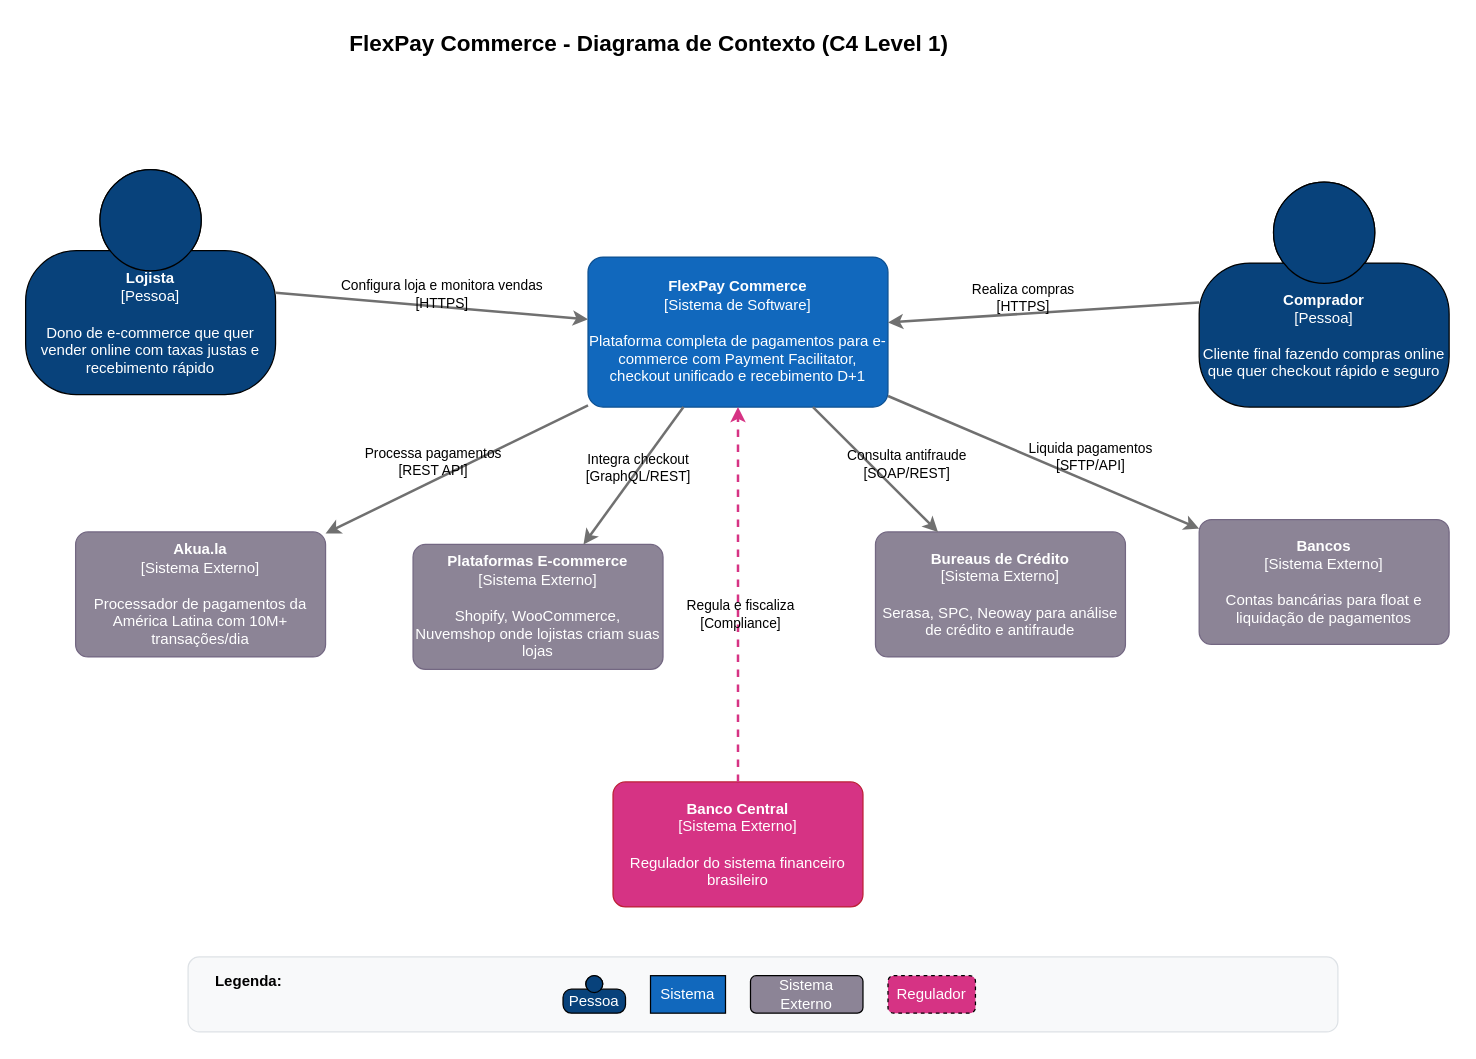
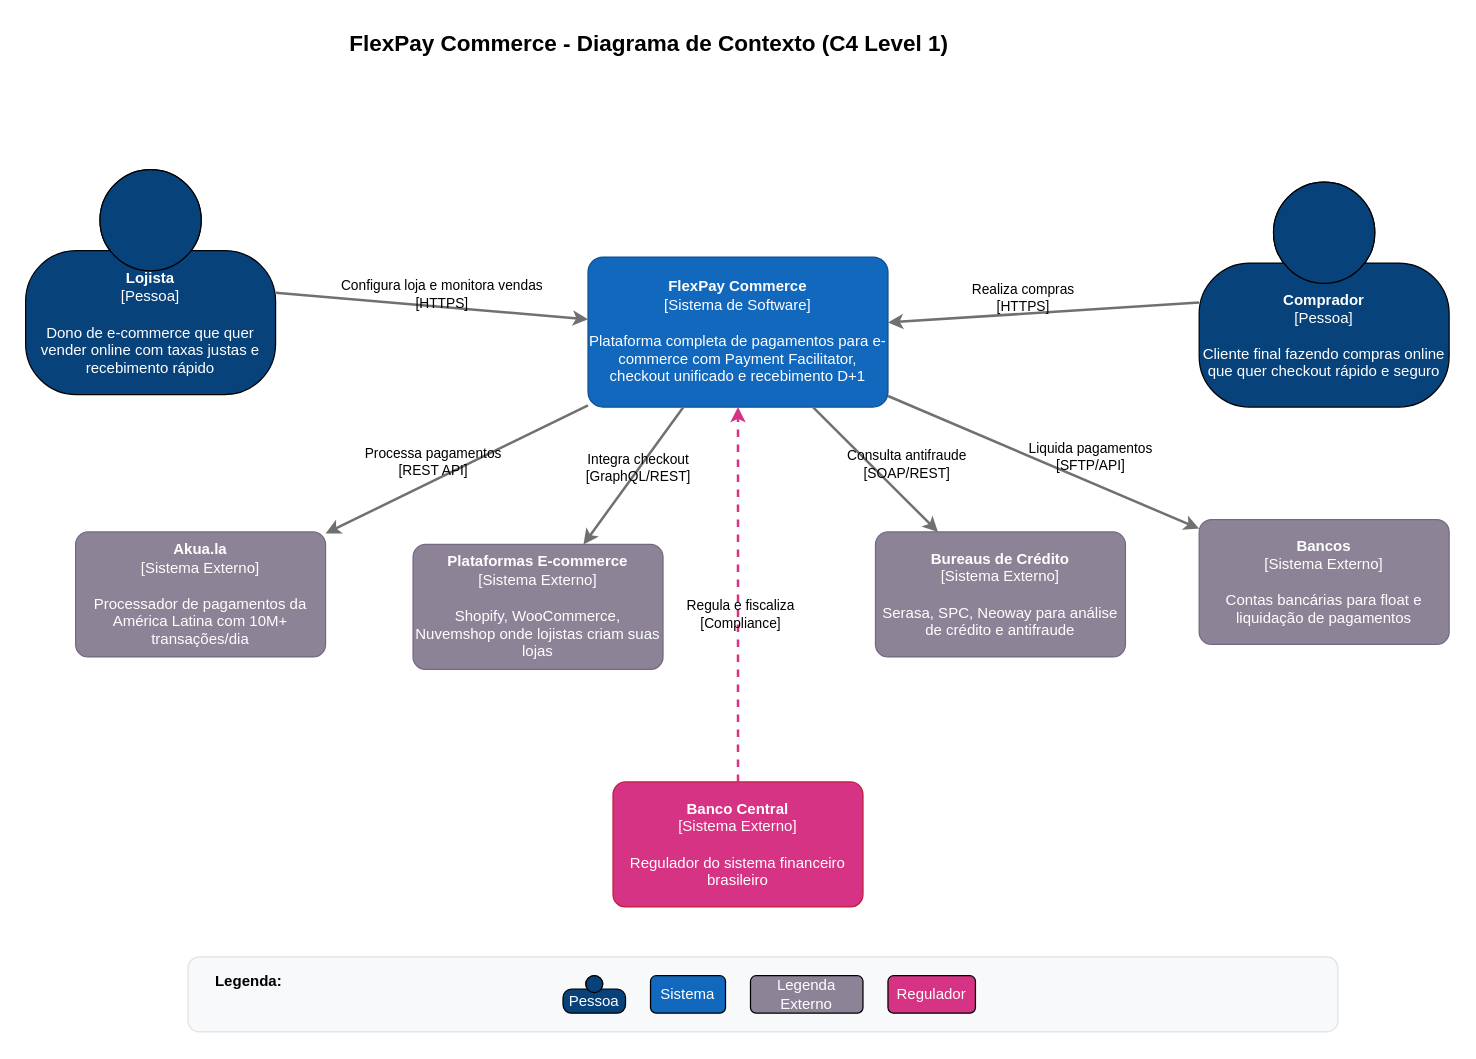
node "Sistema": shape rectangle -> rounded rectangle
node "Sistema Externo": label "Sistema Externo" -> "Legenda Externo"
node "Regulador": style dashed -> solid
